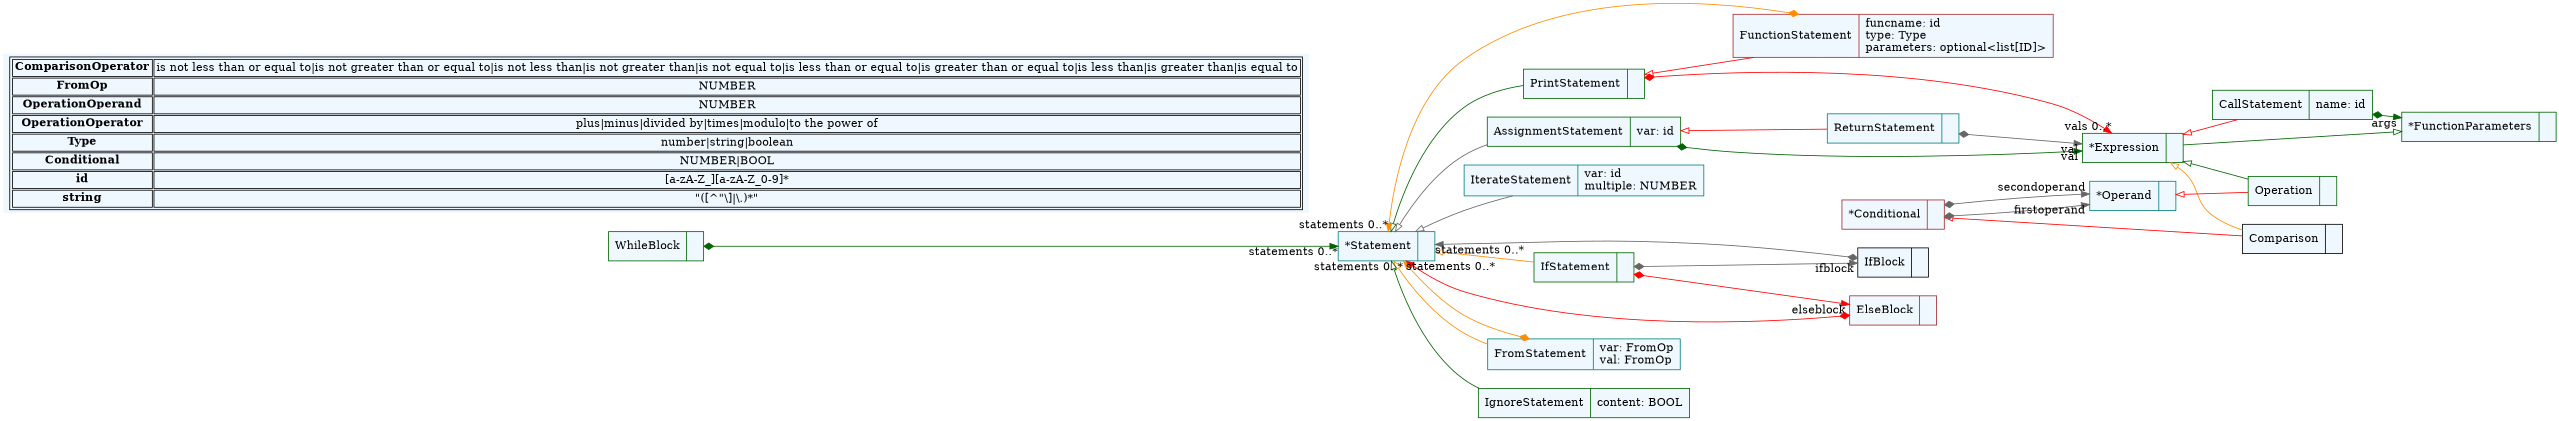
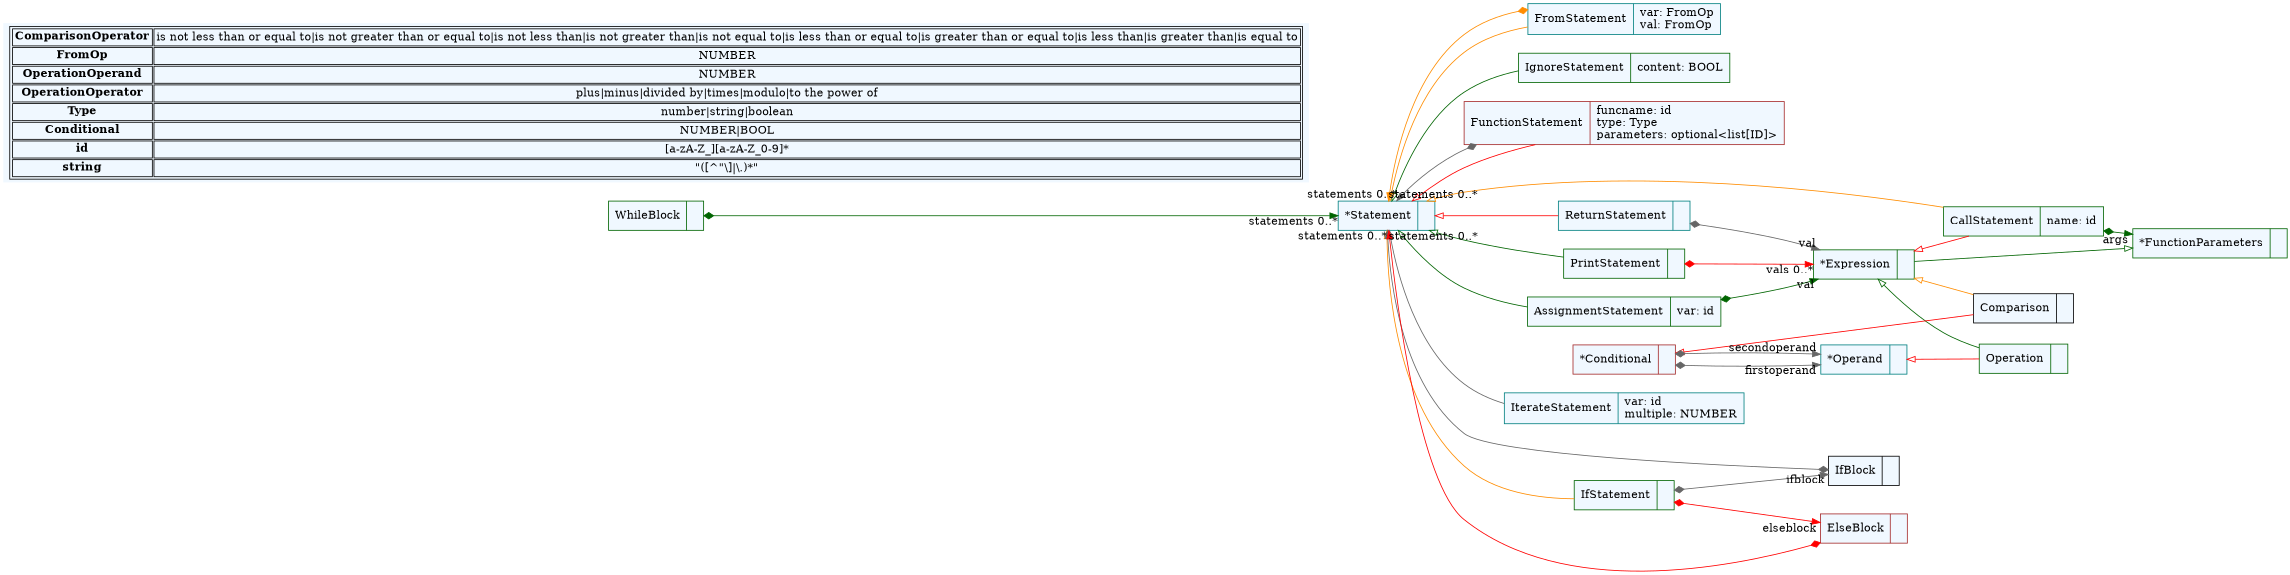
edge "FunctionStatement" -- "*Statement": color darkorange -> gray40
edge "FunctionStatement" -> "PrintStatement": now "FunctionStatement" -> "*Statement"
edge "ReturnStatement" -> "AssignmentStatement": now "ReturnStatement" -> "*Statement"
edge "AssignmentStatement" -> "*Statement": color gray40 -> darkgreen
edge "CallStatement" -> "*Statement": added
